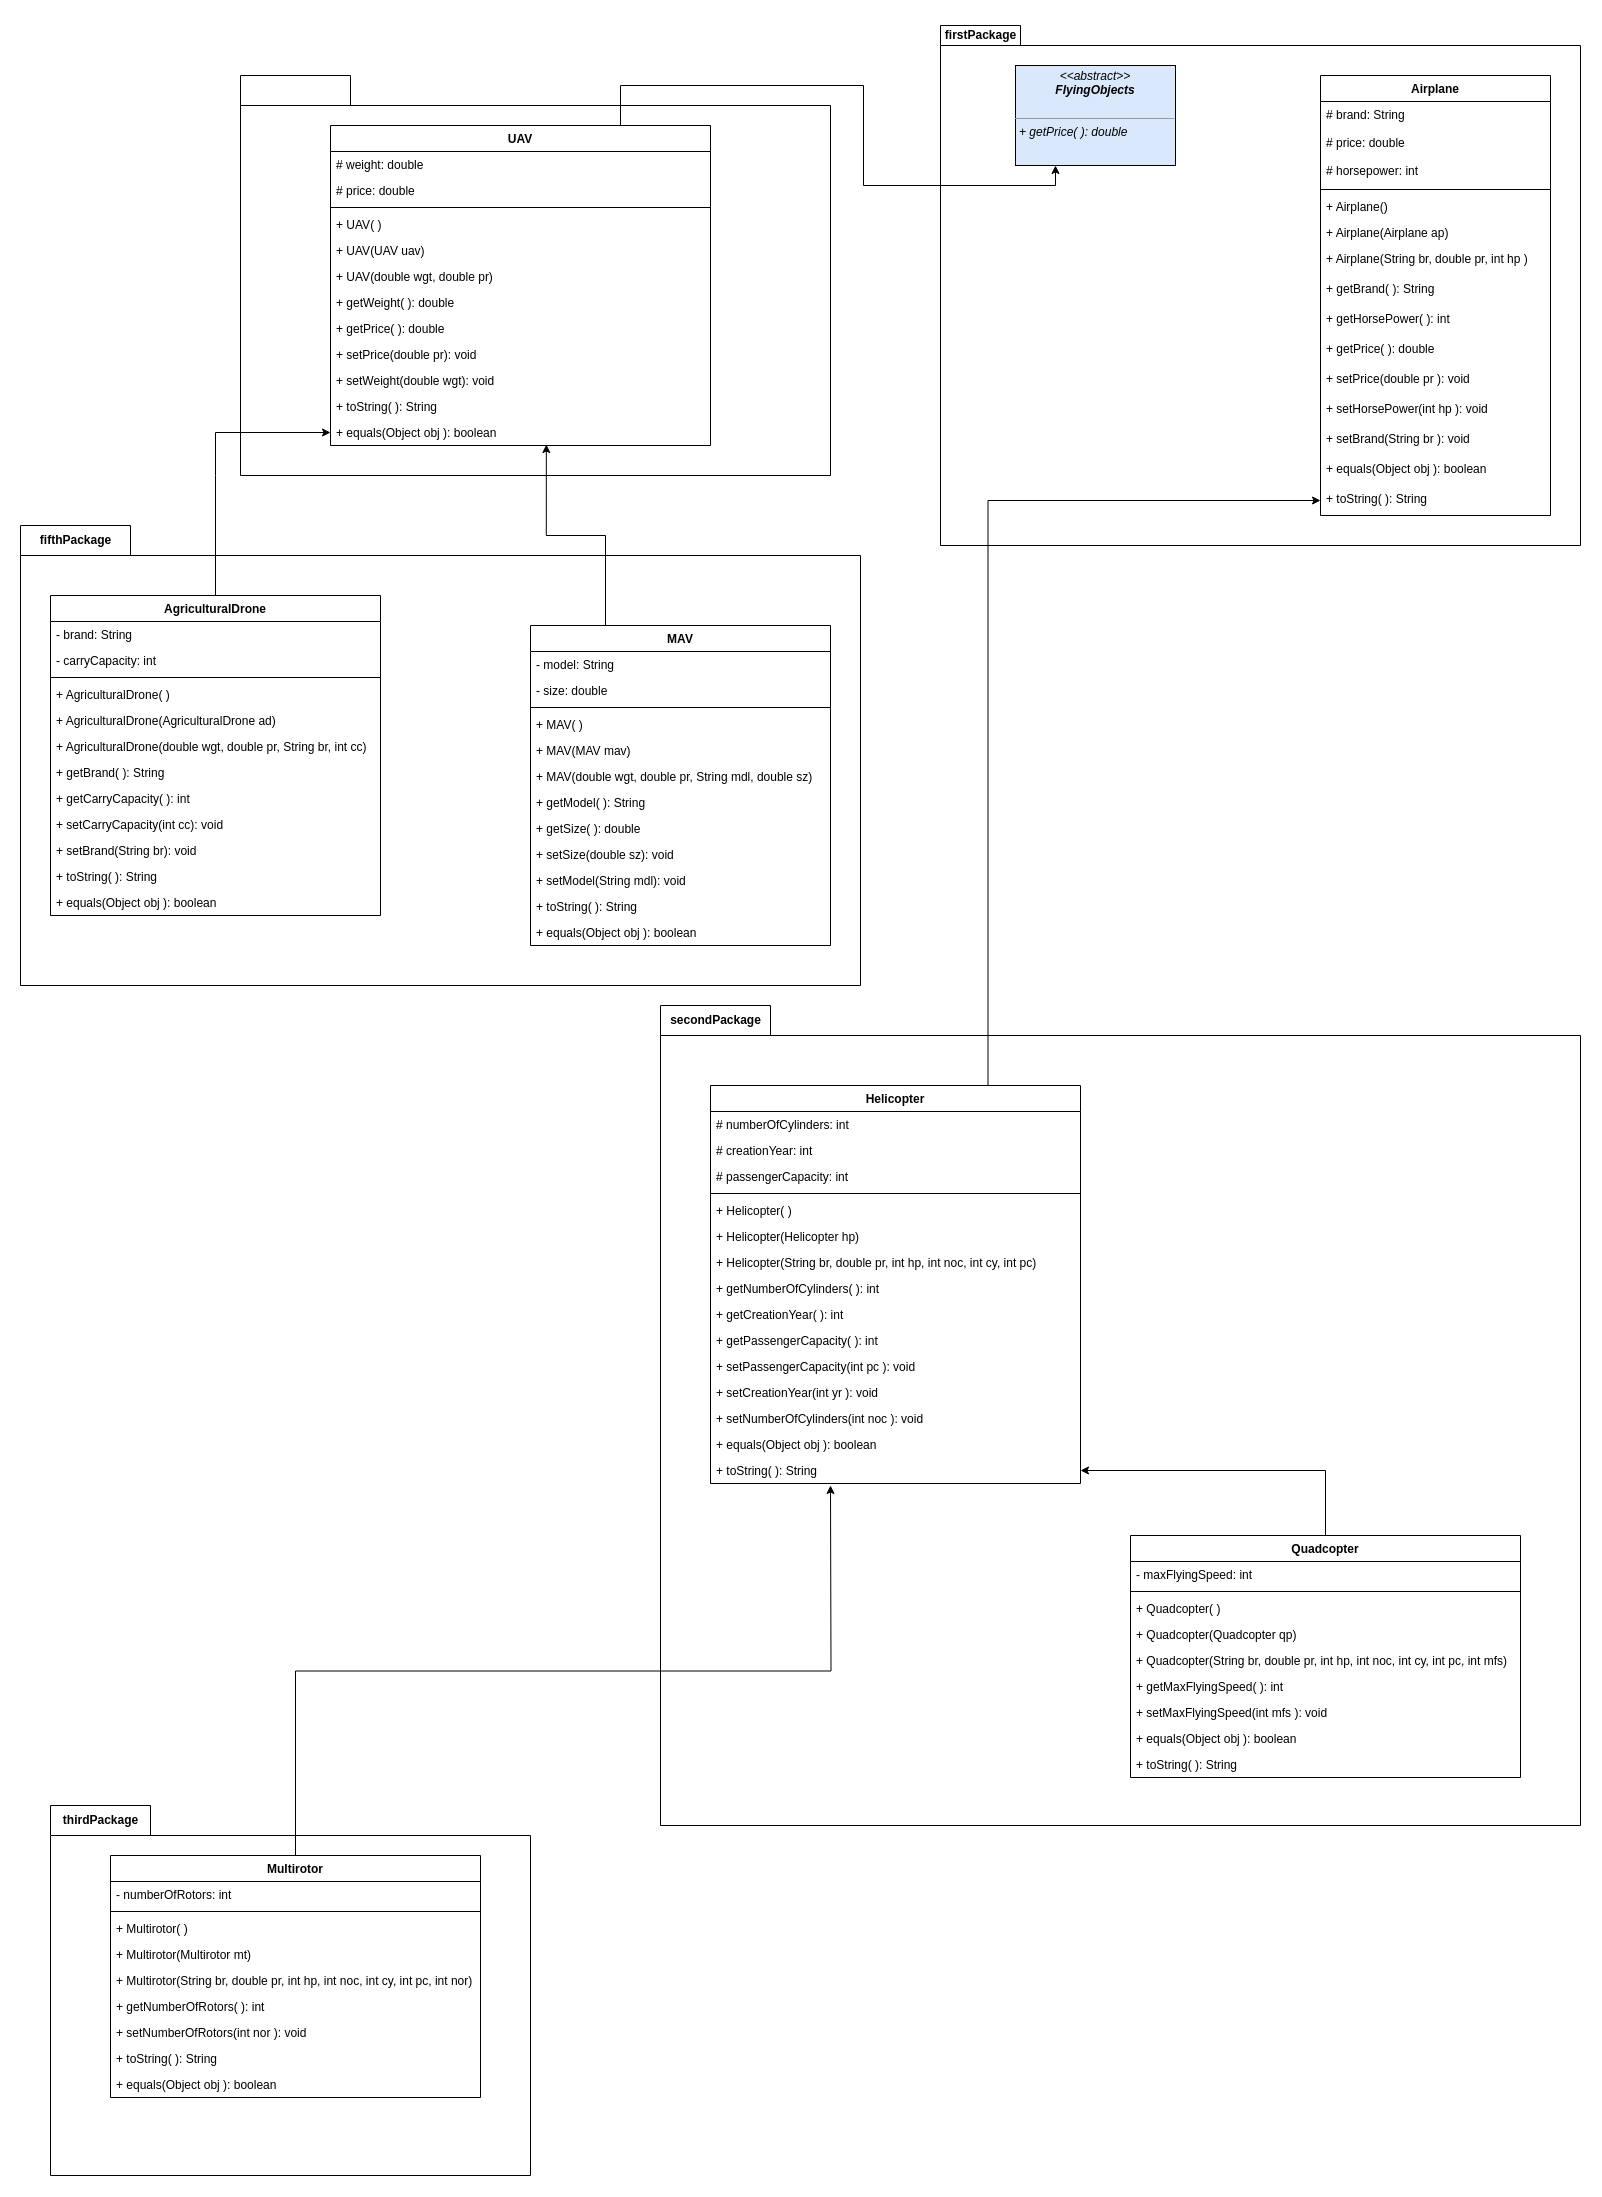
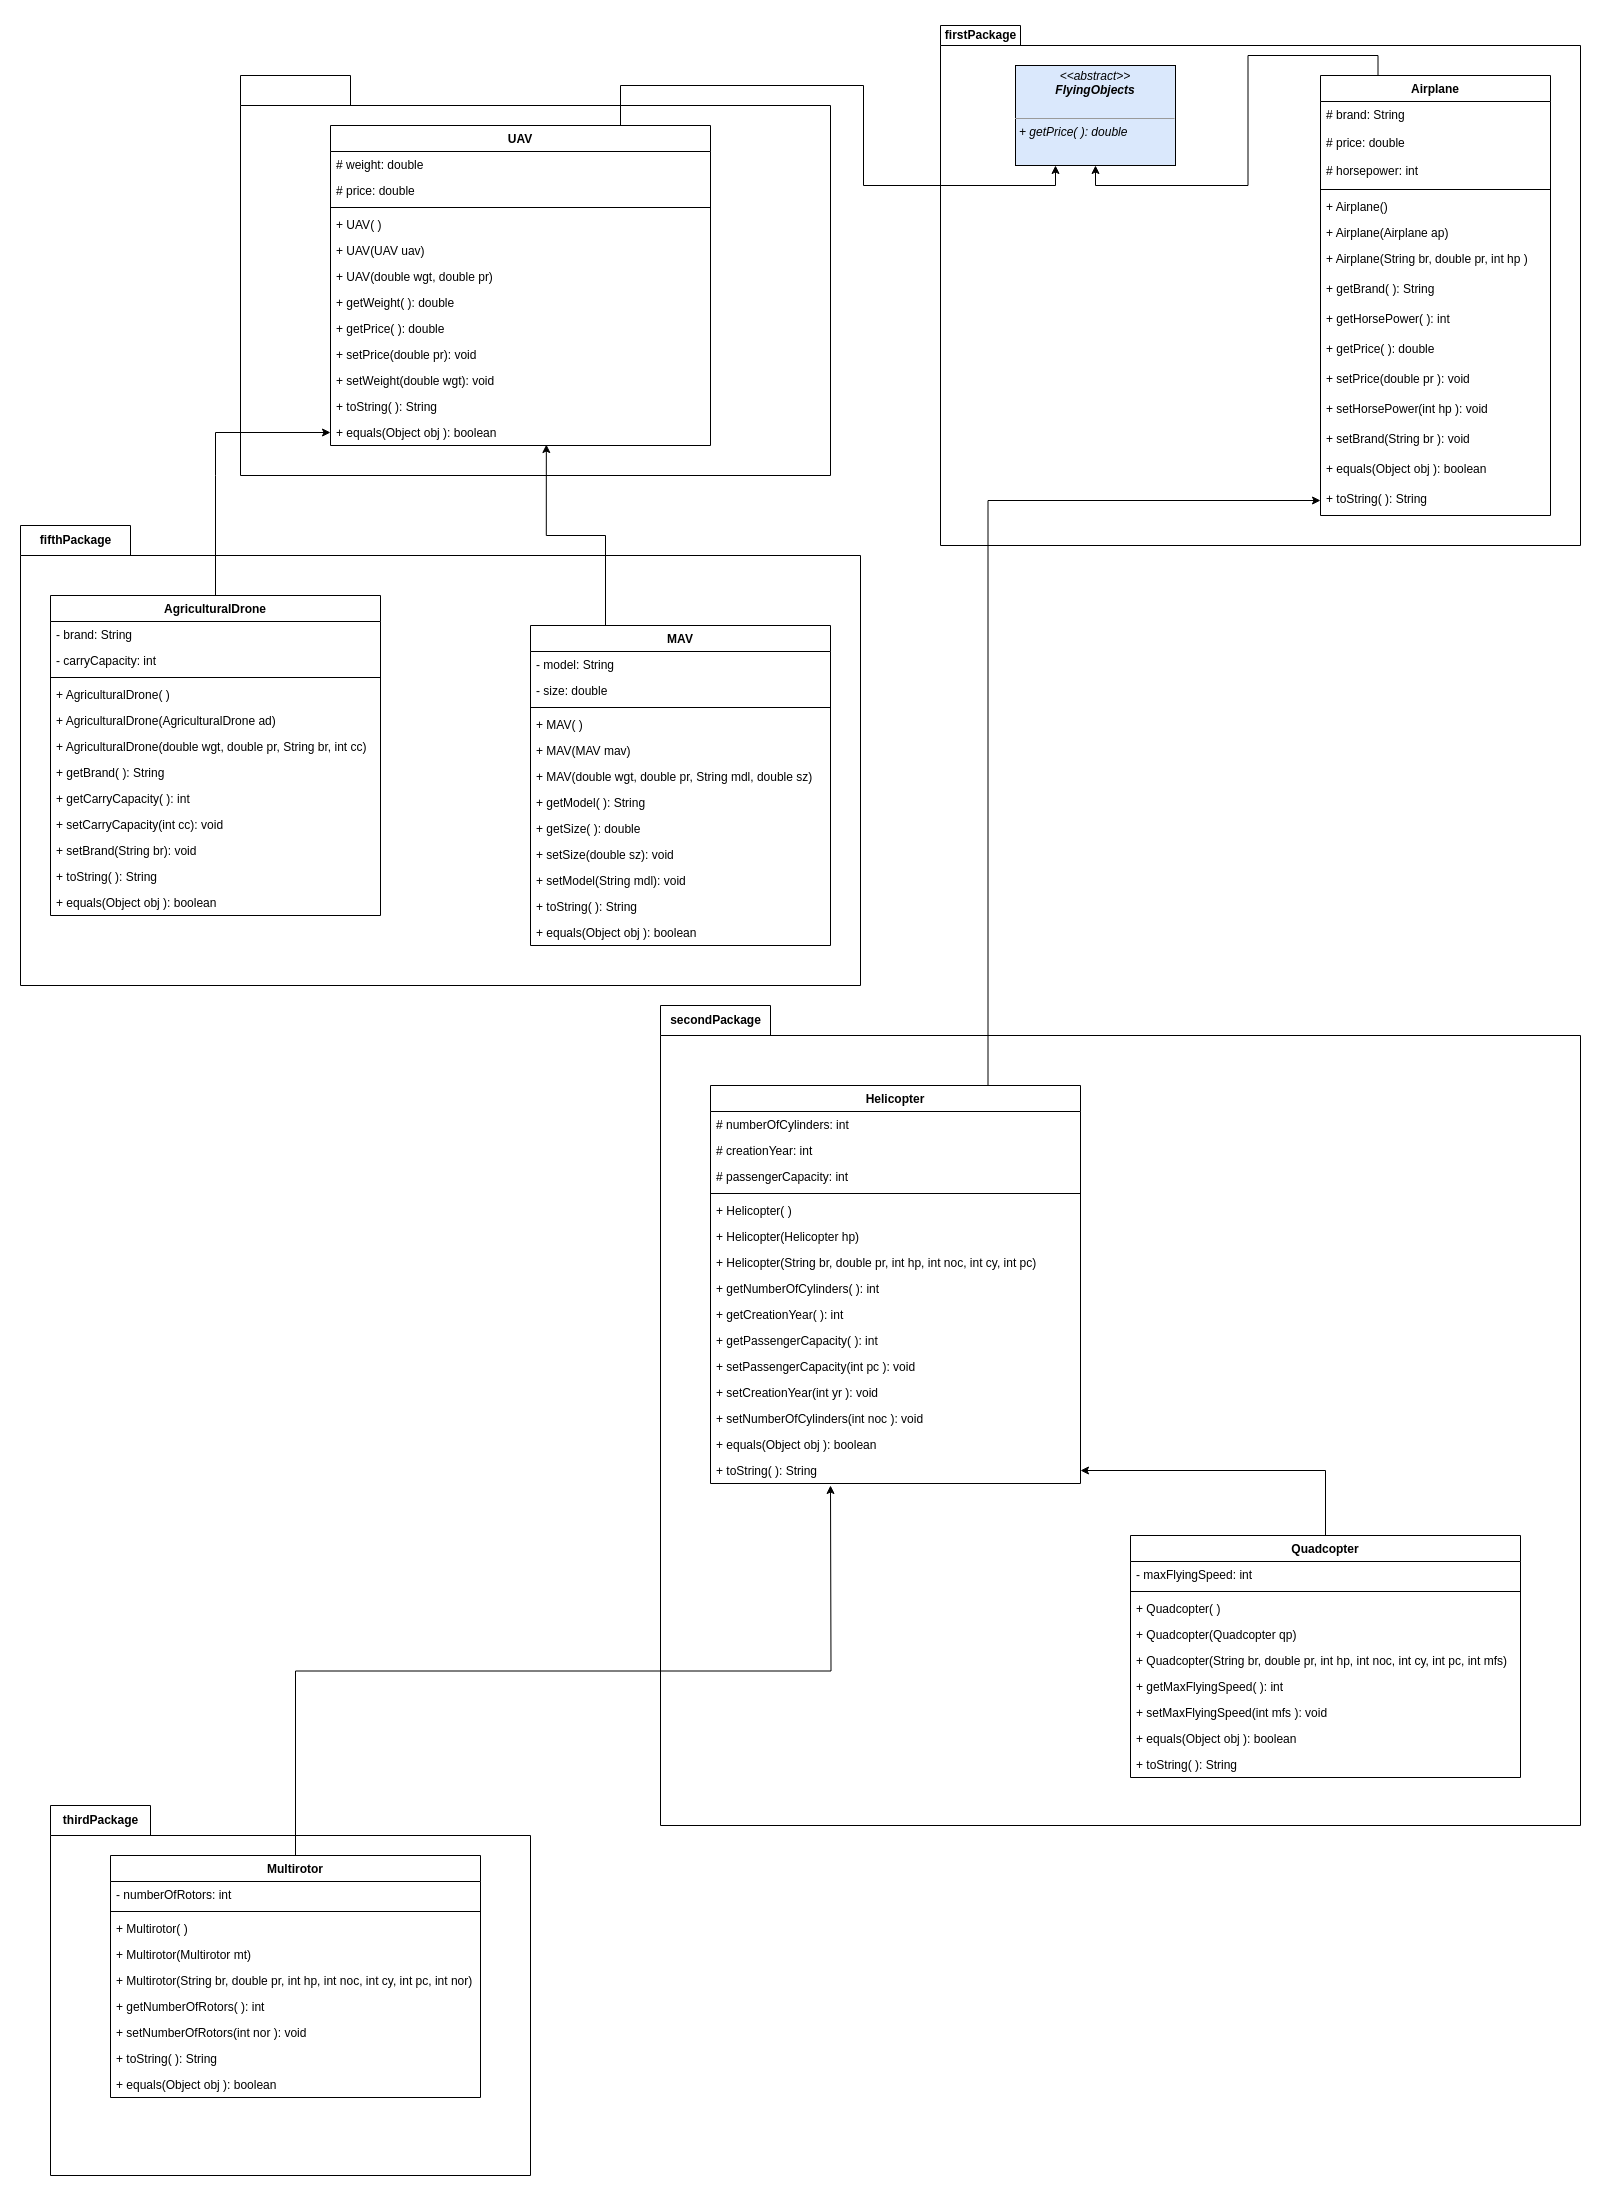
edge "Airplane" -> "<<abstract>> FlyingObjects + getPrice( ): double": added
